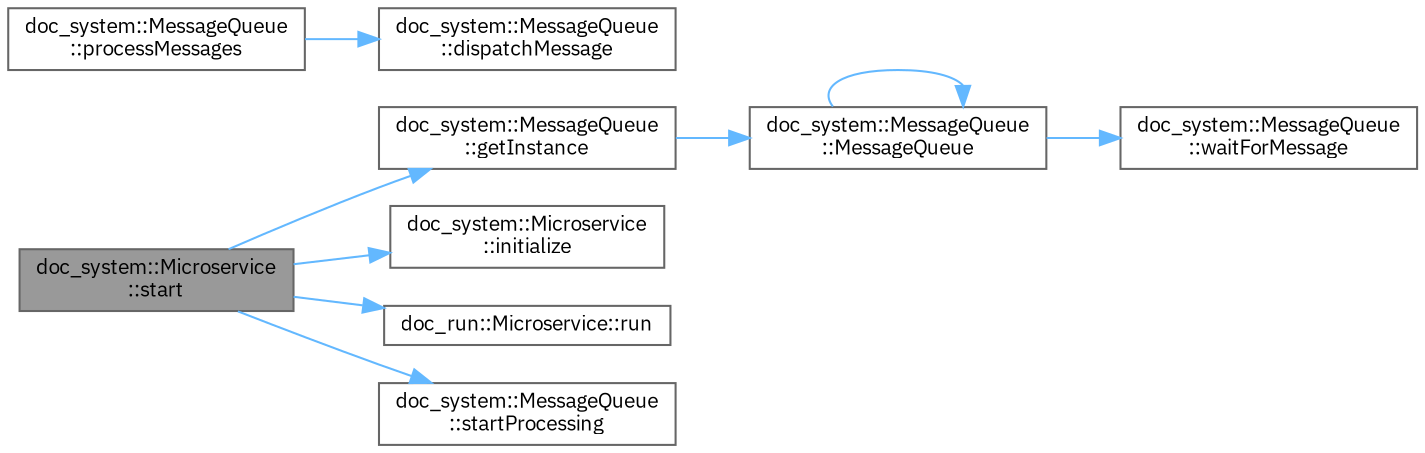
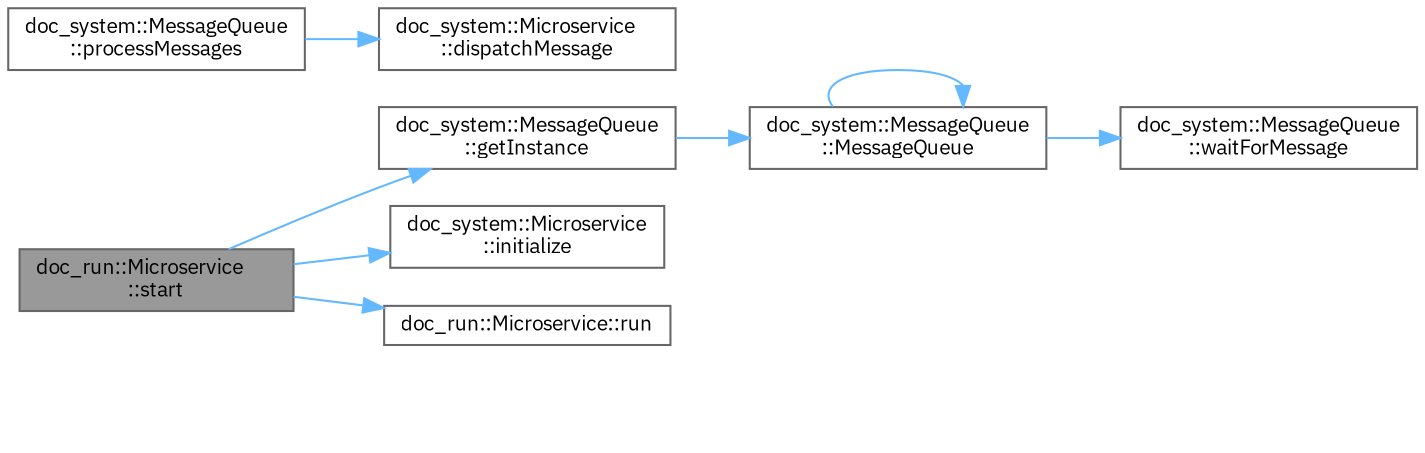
node "doc_system::MessageQueue ::dispatchMessage": label "doc_system::MessageQueue ::dispatchMessage" -> "doc_system::Microservice ::dispatchMessage"
node "doc_system::Microservice ::start": label "doc_system::Microservice ::start" -> "doc_run::Microservice ::start"
node "doc_system::MessageQueue ::startProcessing": removed
